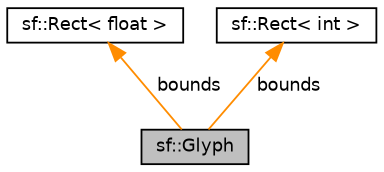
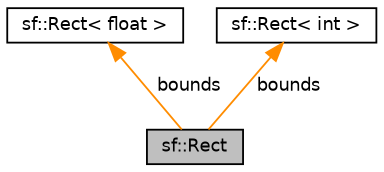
node "sf::Glyph": label "sf::Glyph" -> "sf::Rect"
